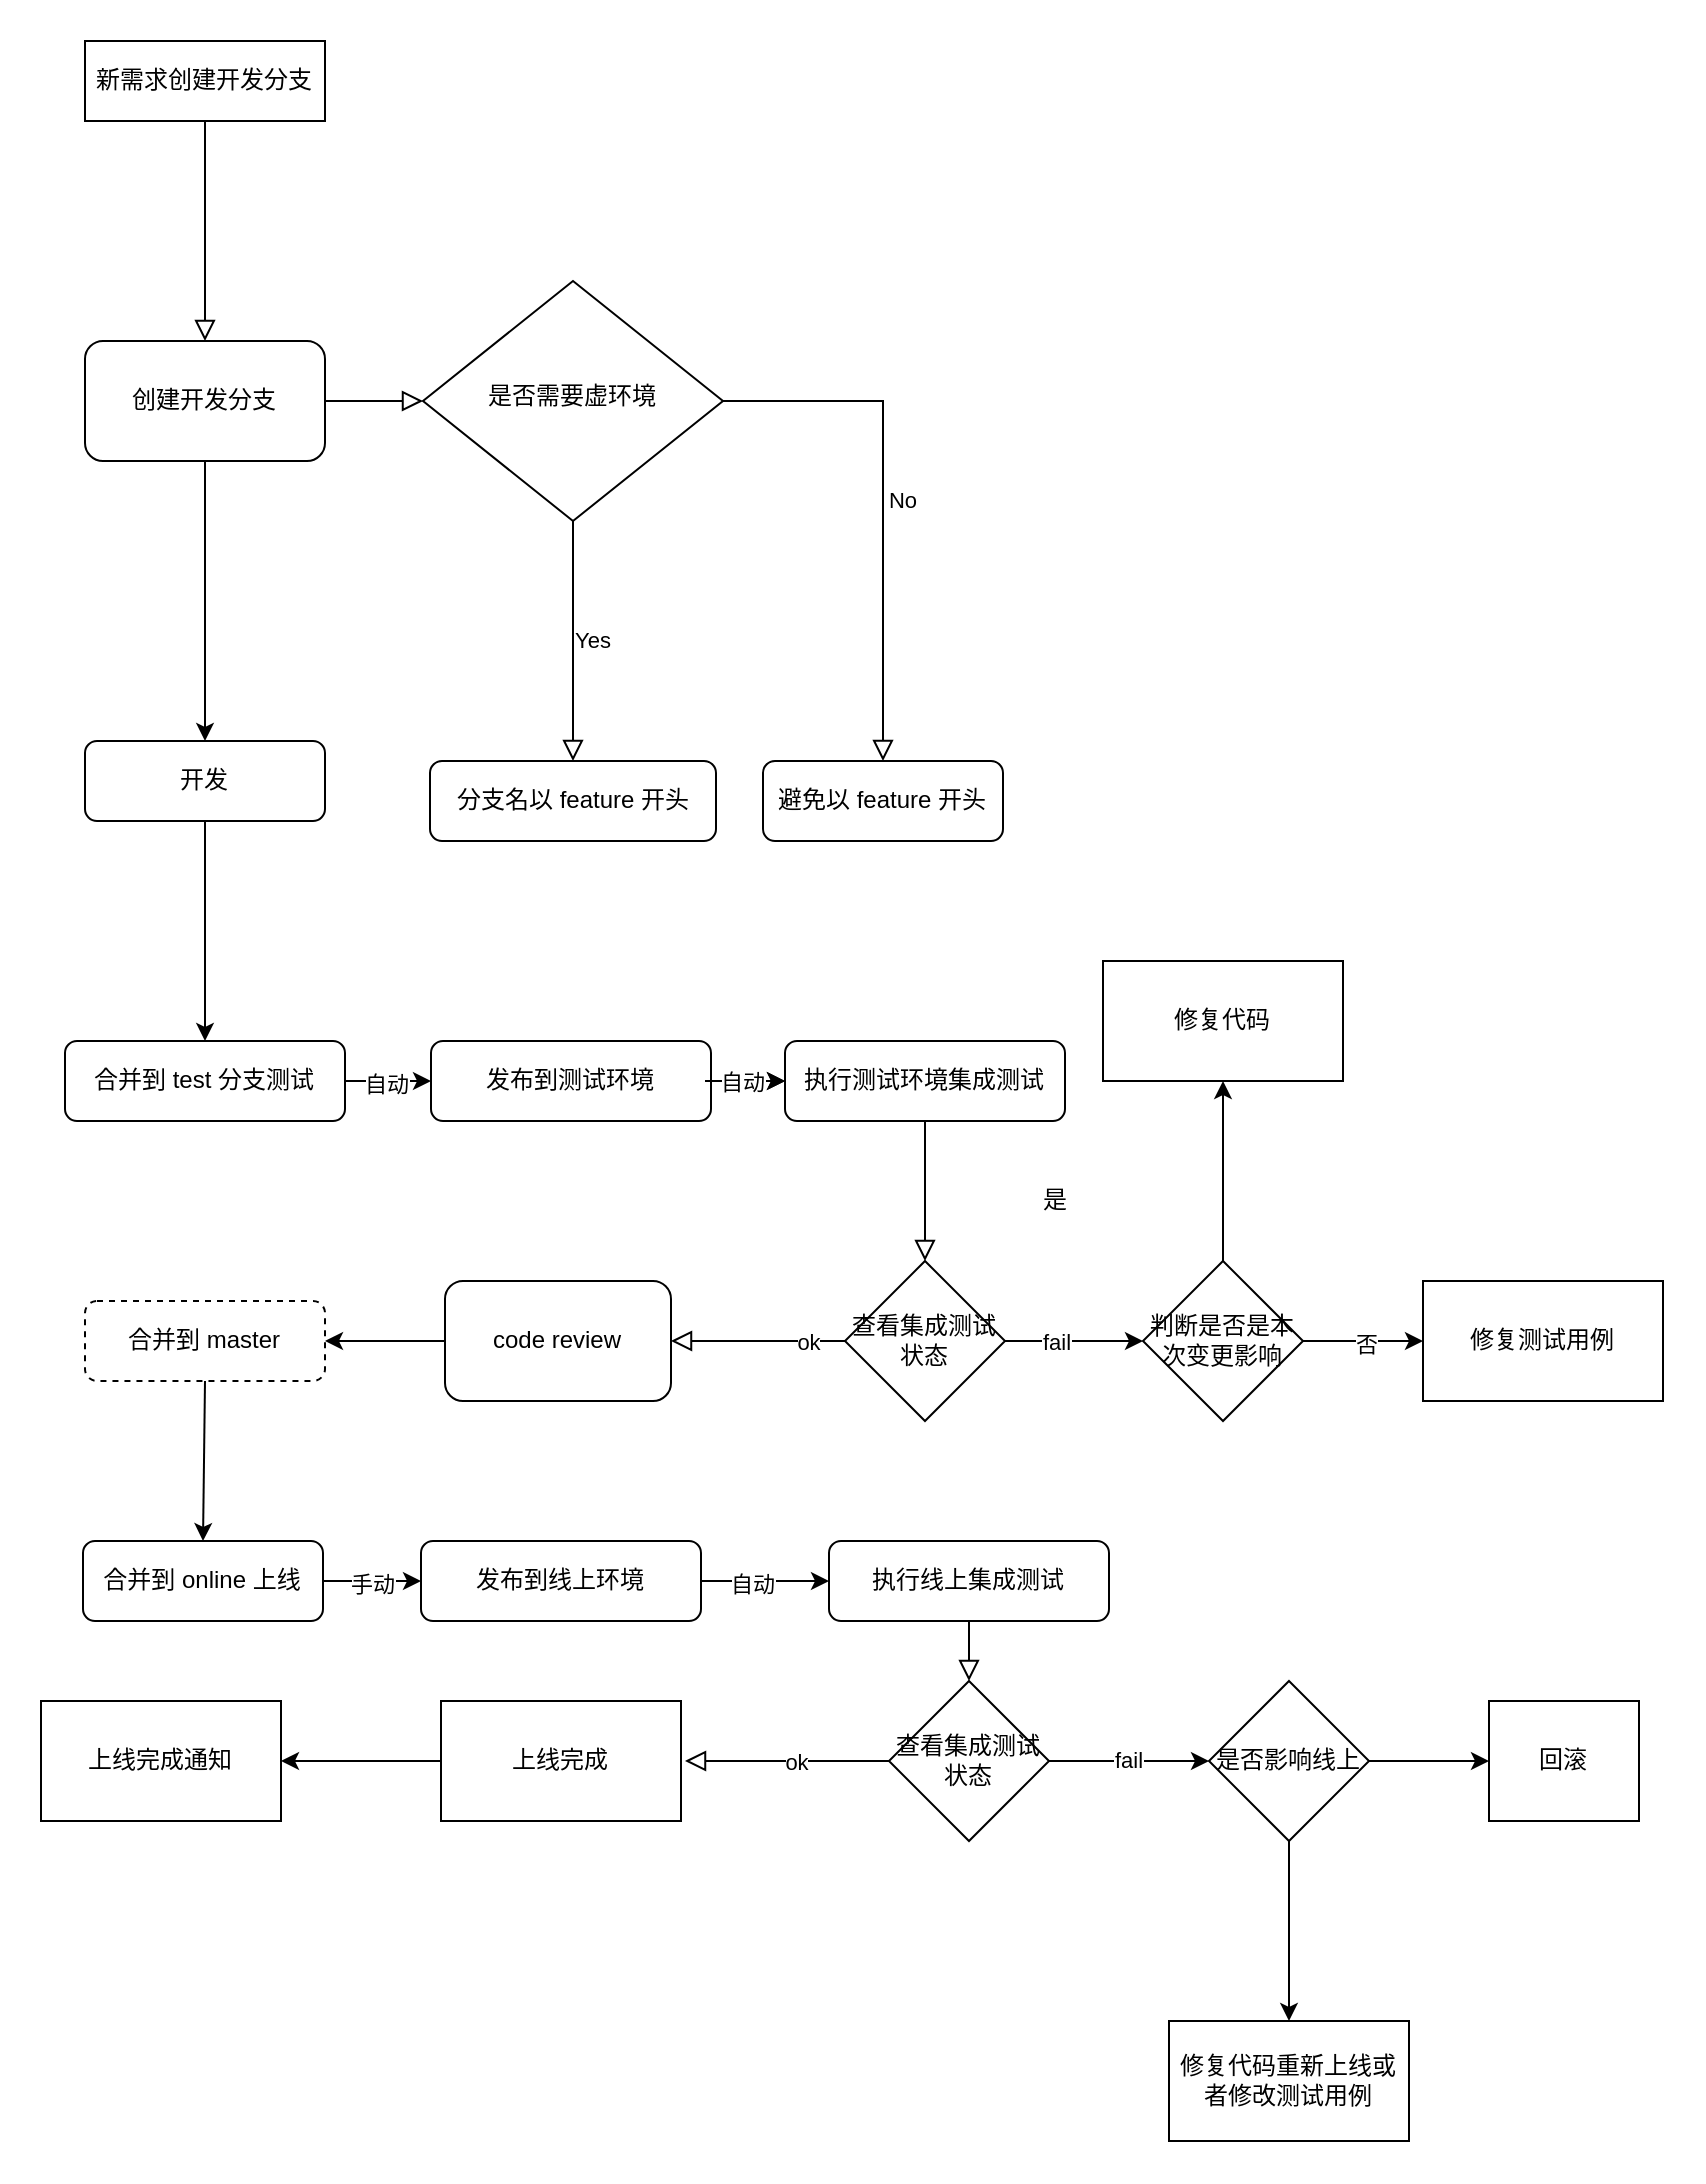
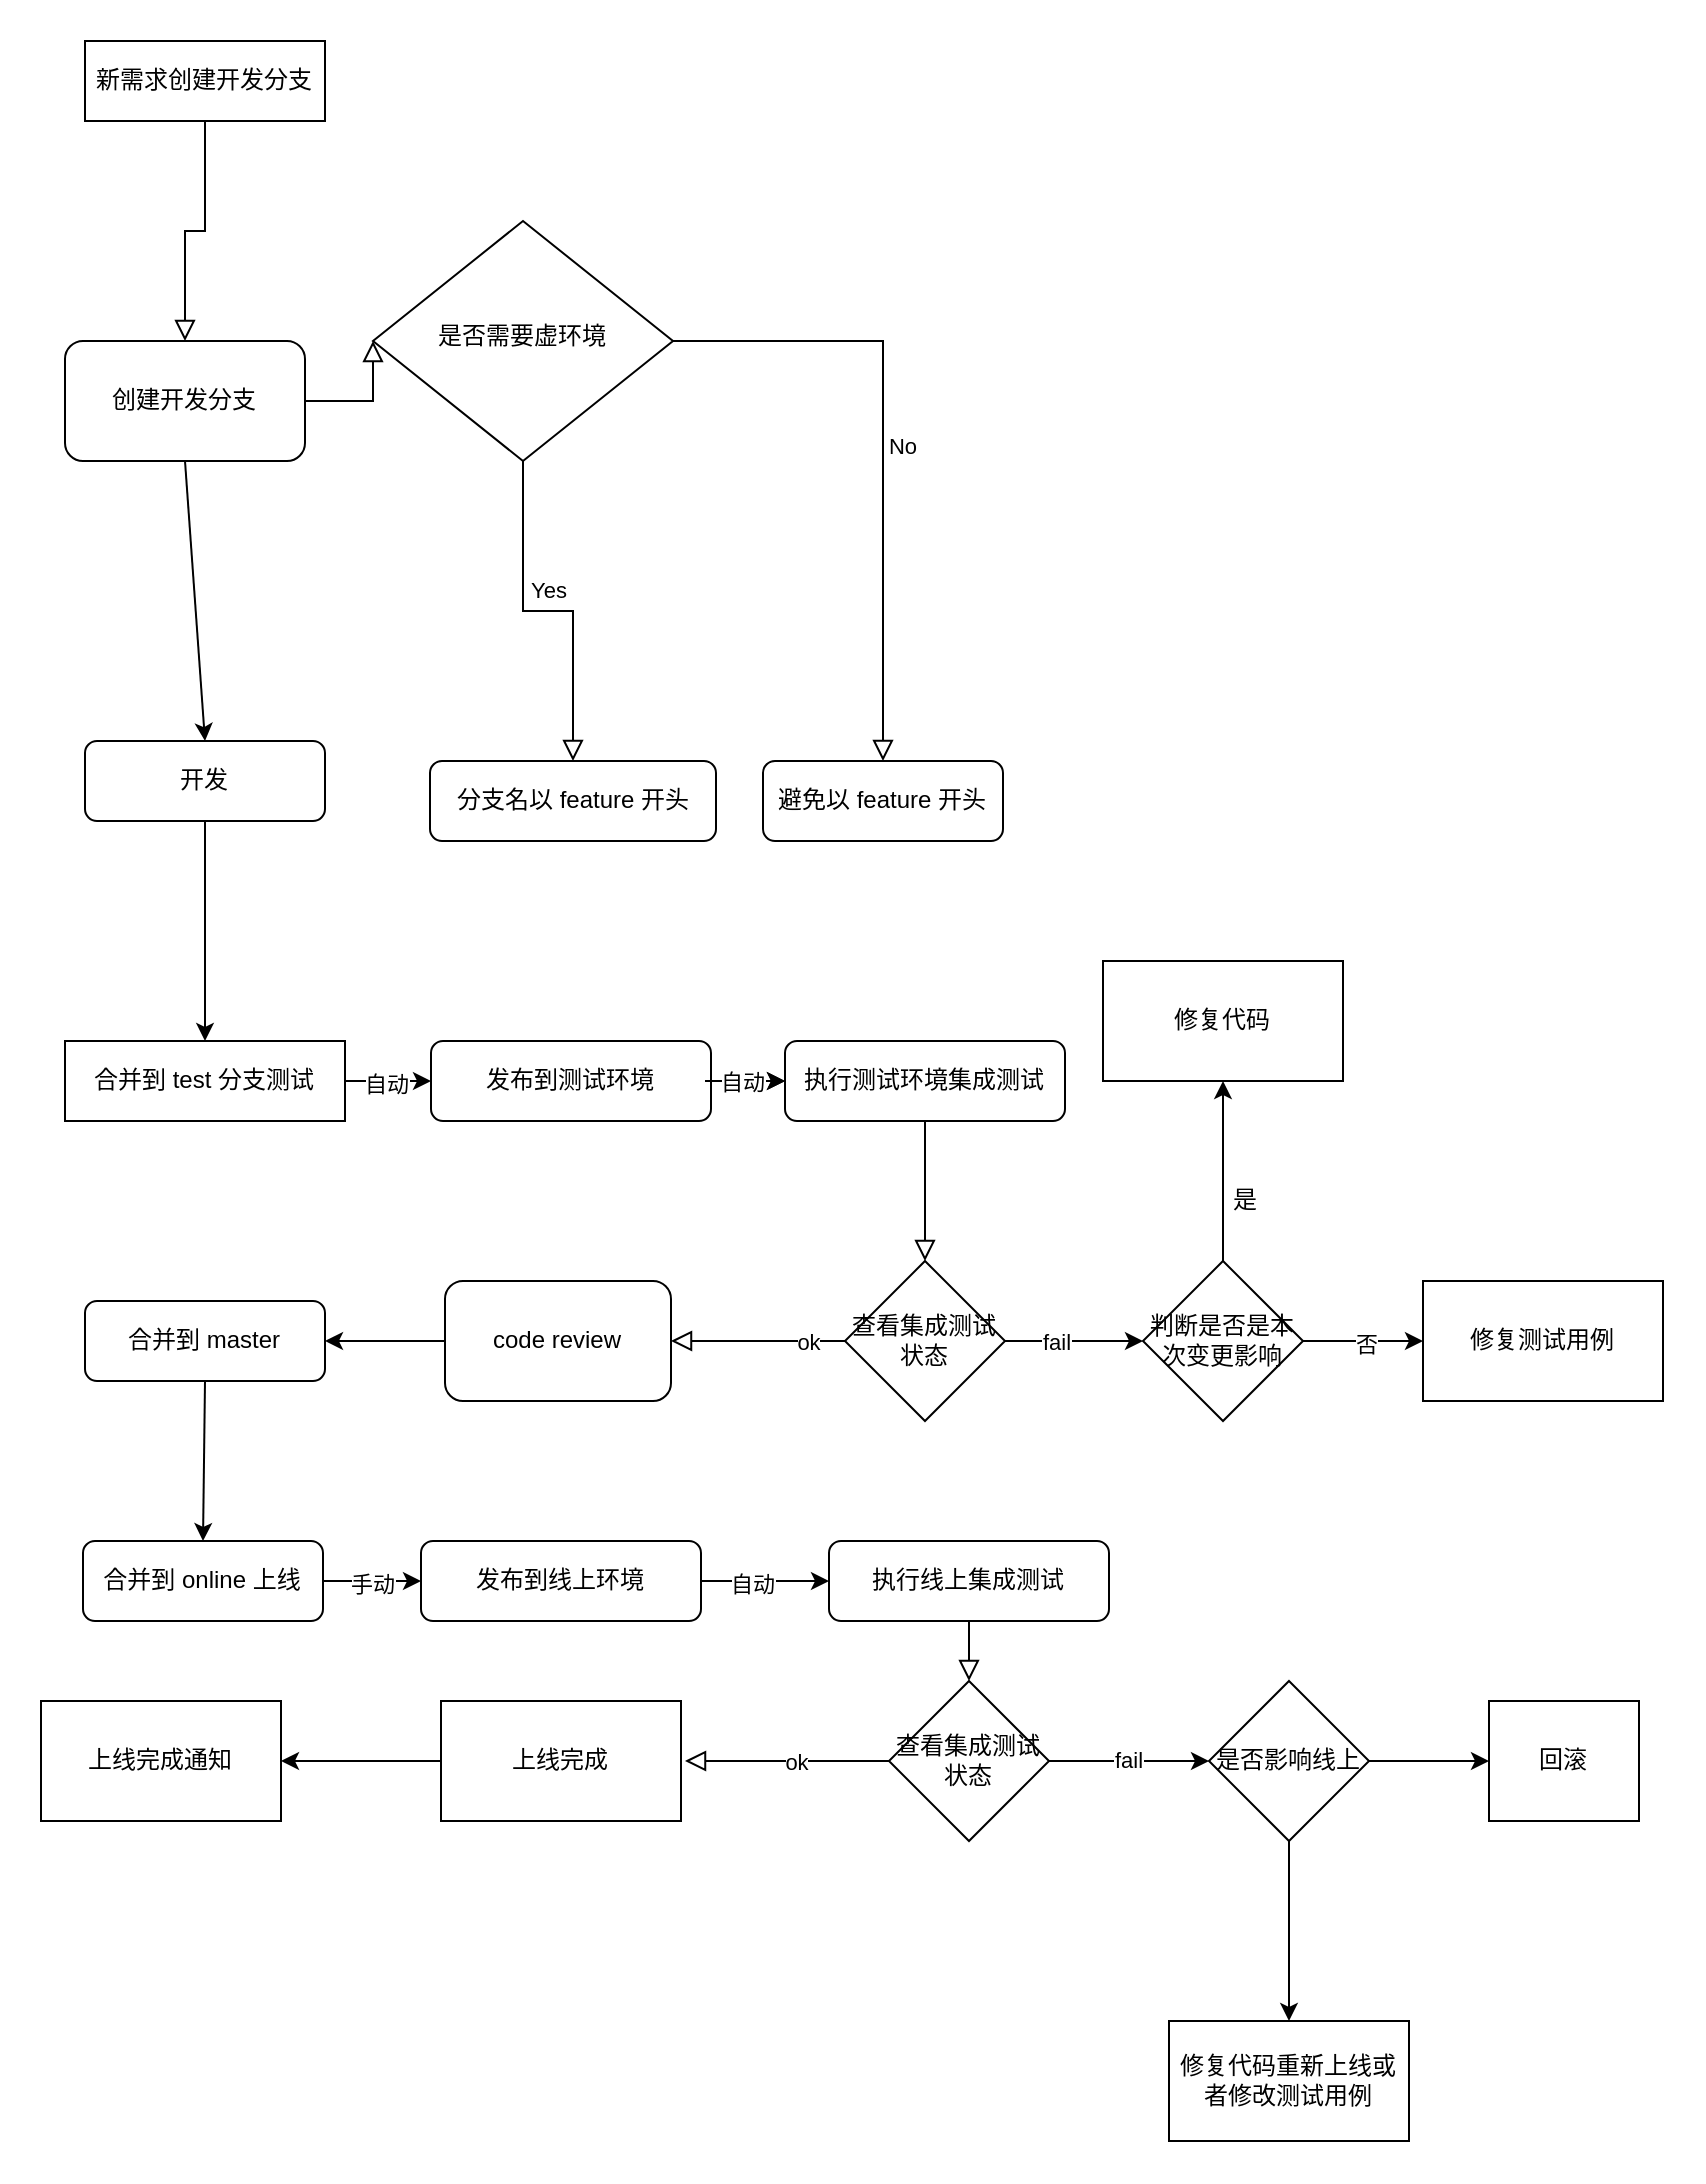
node "创建开发分支": moved (205, 401) -> (185, 401)
node "是否需要虚环境": moved (573, 401) -> (523, 341)
node "合并到 test 分支测试": shape rounded rectangle -> rectangle
node "是": moved (1055, 1201) -> (1245, 1201)
node "合并到 master": style dashed -> solid
